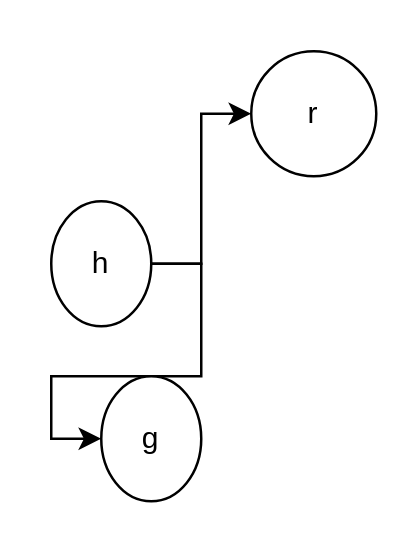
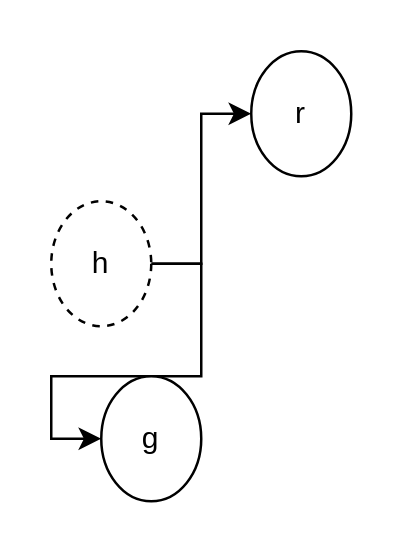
node "r": size 125x125 -> 100x125
node "h": style solid -> dashed
